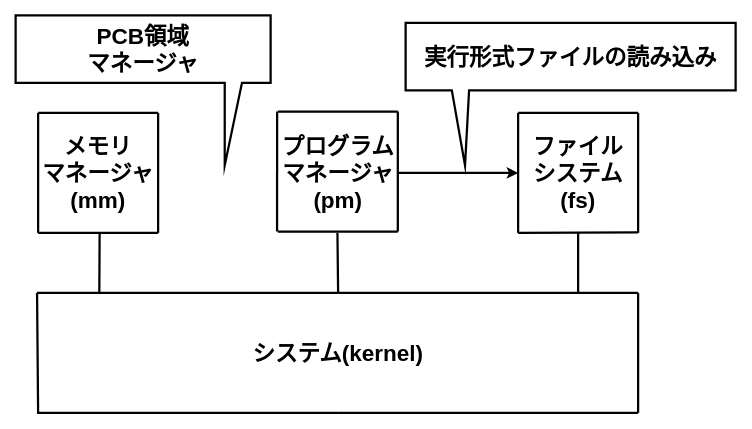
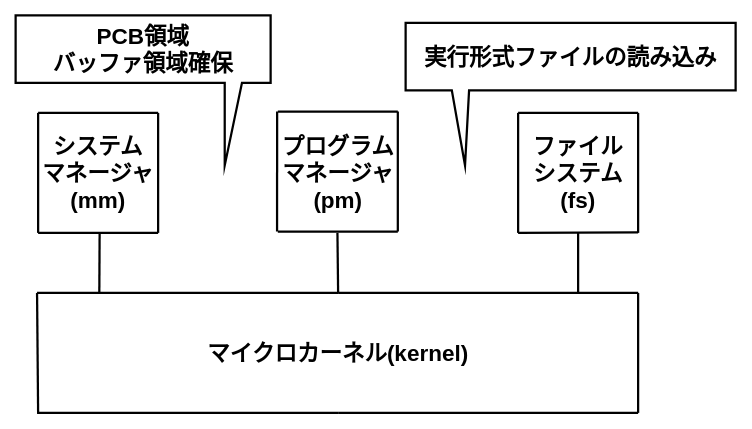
node "PCB領域 マネージャ": label "PCB領域 マネージャ" -> "PCB領域 バッファ領域確保"
node "メモリ マネージャ (mm)": label "メモリ マネージャ (mm)" -> "システム マネージャ (mm)"
edge "プログラム マネージャ (pm)" -> "ファイル システム (fs)": removed
node "システム(kernel)": label "システム(kernel)" -> "マイクロカーネル(kernel)"
